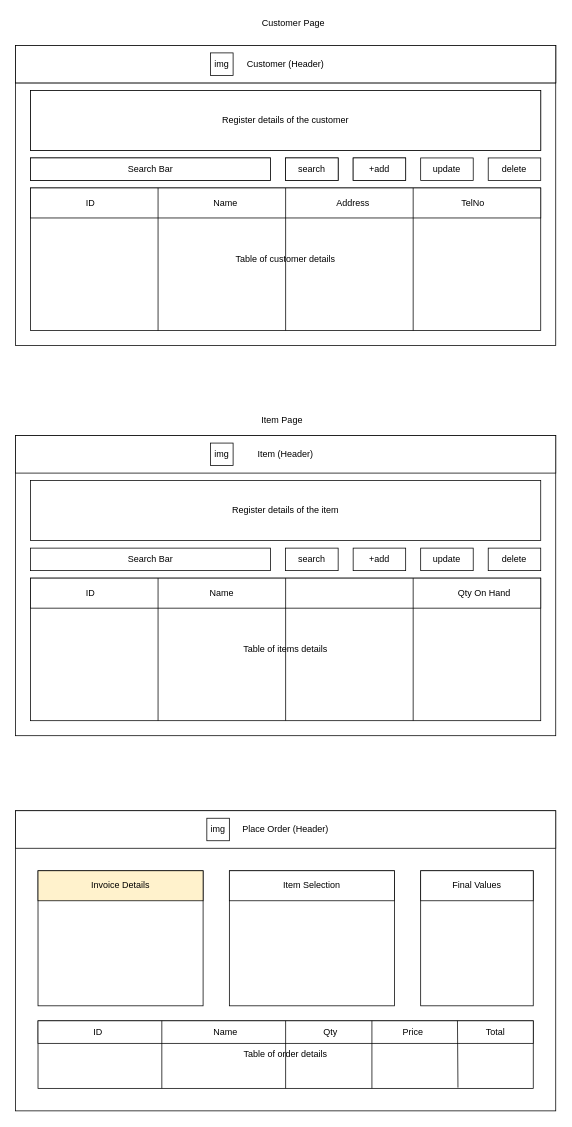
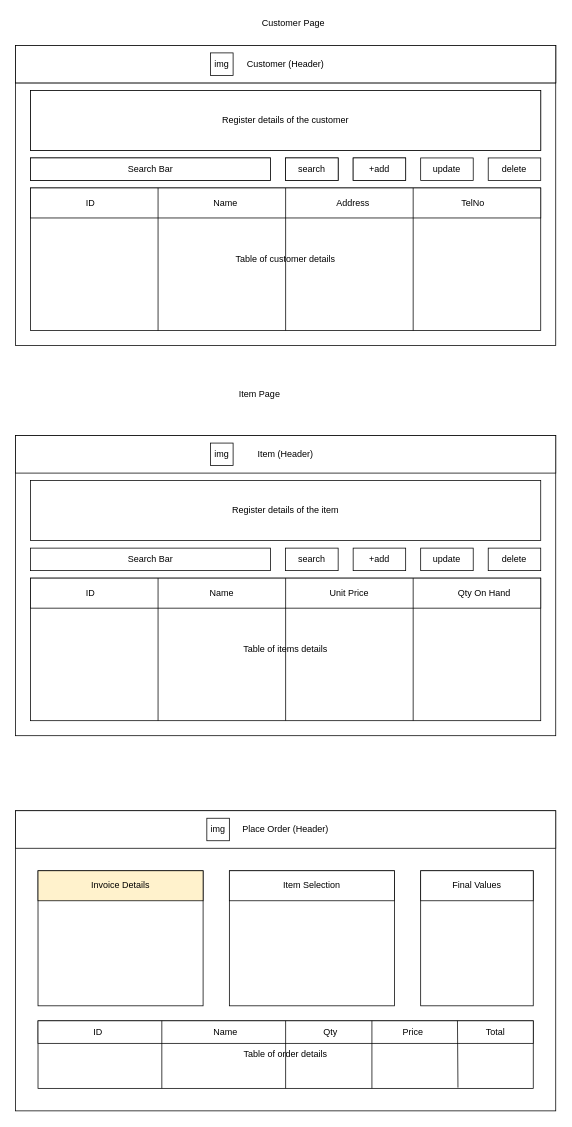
node "Item Page": moved (282, 420) -> (259, 394)
node "Unit Price": added
